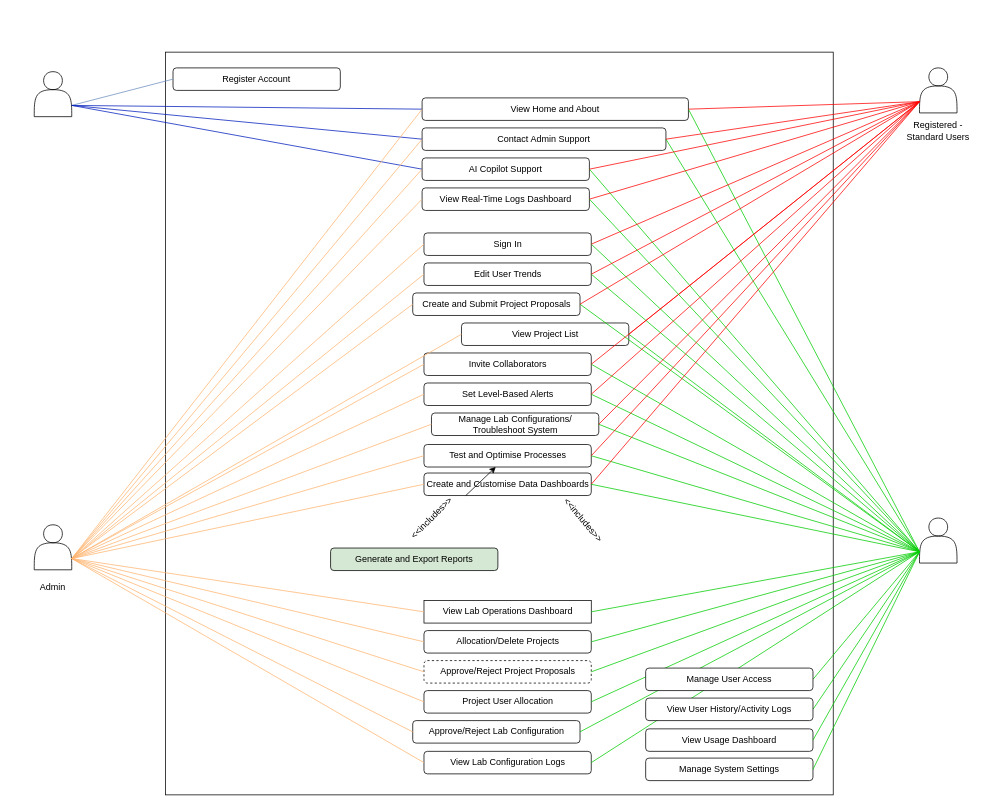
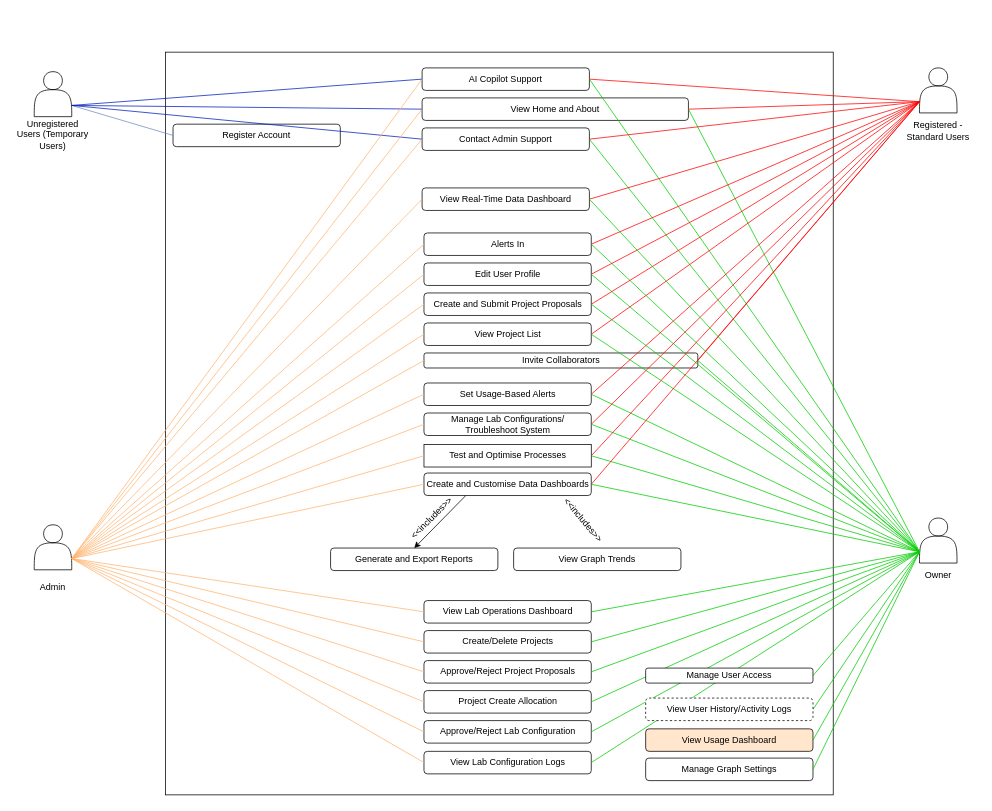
node "Register Account": moved (257, 79) -> (257, 135)
node "Unregistered Users (Temporary Users)": added
node "Contact Admin Support": size 244x23 -> 167x23
node "AI Copilot Support": moved (506, 169) -> (506, 79)
node "View Real-Time Logs Dashboard": label "View Real-Time Logs Dashboard" -> "View Real-Time Data Dashboard"
node "Sign In": label "Sign In" -> "Alerts In"
node "Edit User Trends": label "Edit User Trends" -> "Edit User Profile"
node "Create and Submit Project Proposals": moved (496, 304) -> (507, 304)
node "View Project List": moved (545, 334) -> (507, 334)
node "Invite Collaborators": size 167x23 -> 274x15
node "Set Level-Based Alerts": label "Set Level-Based Alerts" -> "Set Usage-Based Alerts"
node "Manage Lab Configurations/ Troubleshoot System": moved (515, 424) -> (507, 424)
node "Test and Optimise Processes": shape rounded rectangle -> rectangle
edge "Create and Customise Data Dashboards" -> "Test and Optimise Processes": now "Create and Customise Data Dashboards" -> "Generate and Export Reports"
node "Generate and Export Reports": fillcolor #d5e8d4 -> #ffffff
node "View Graph Trends": added
node "Owner": added
node "View Lab Operations Dashboard": shape rectangle -> rounded rectangle
node "Allocation/Delete Projects": label "Allocation/Delete Projects" -> "Create/Delete Projects"
node "Approve/Reject Project Proposals": style dashed -> solid
node "Manage User Access": size 167x23 -> 167x15
node "Project User Allocation": label "Project User Allocation" -> "Project Create Allocation"
node "View User History/Activity Logs": style solid -> dashed
node "Approve/Reject Lab Configuration": moved (496, 732) -> (507, 732)
node "View Usage Dashboard": fillcolor #ffffff -> #ffe6cc
node "Manage System Settings": label "Manage System Settings" -> "Manage Graph Settings"
